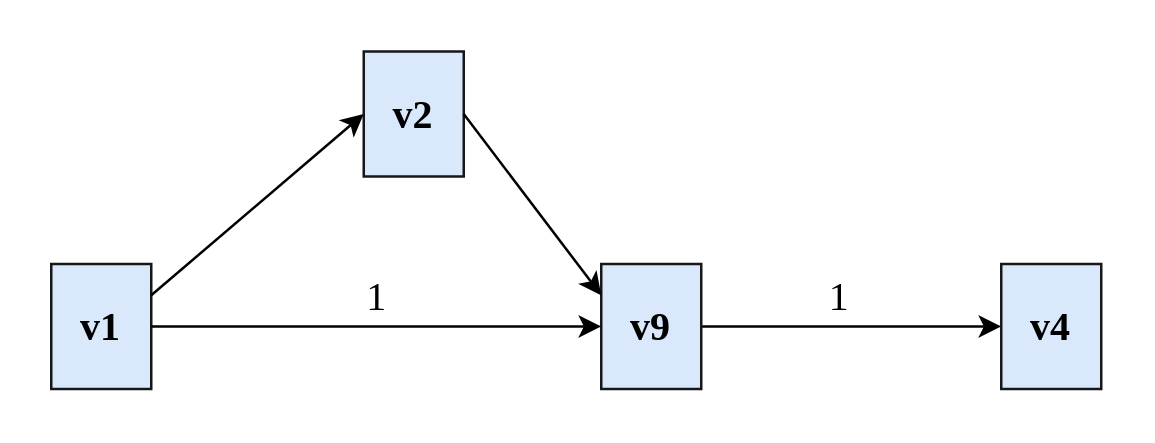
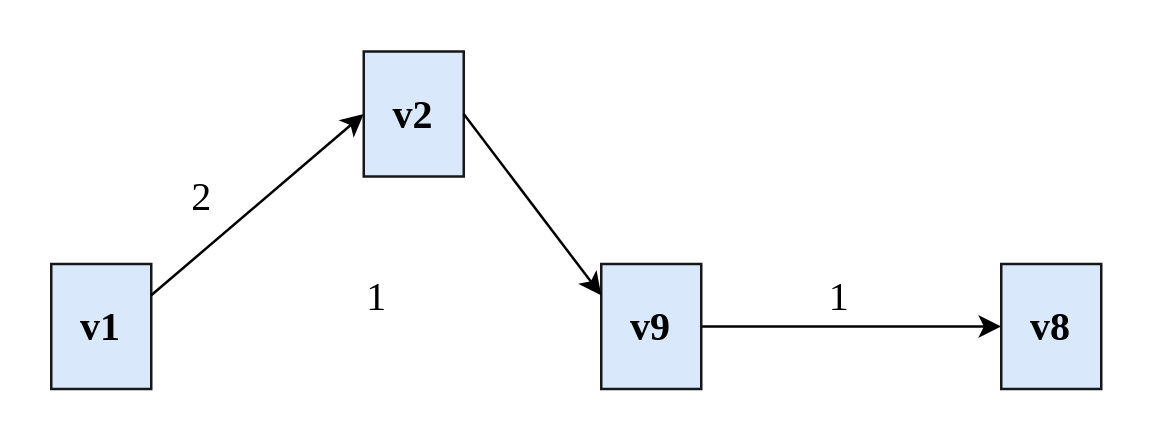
node "2": added
edge "v1" -> "v9": removed
node "v4": label "v4" -> "v8"
